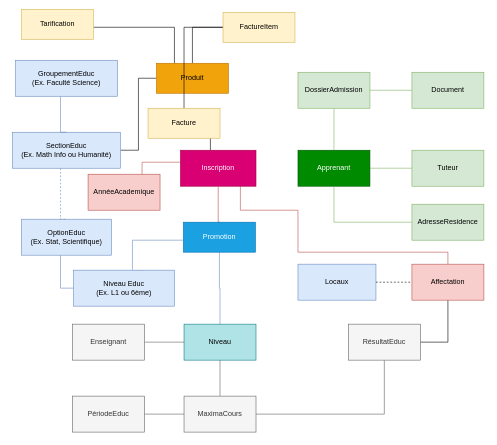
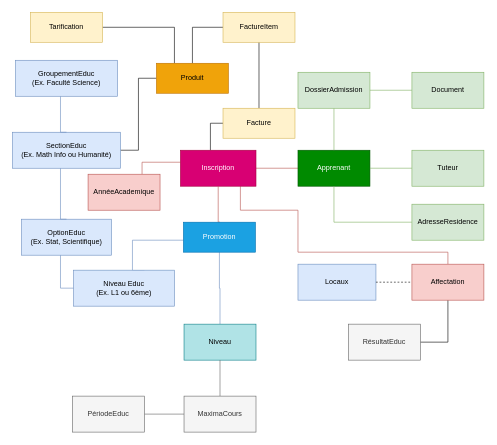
node "Tarification": moved (57, 24) -> (66, 27)
node "Facture": moved (184, 123) -> (259, 123)
edge "Inscription" -- "Apprenant": added
edge "SectionEduc (Ex. Math Info ou Humanité)" -- "OptionEduc (Ex. Stat, Scientifique)": style dashed -> solid
node "Enseignant": removed
edge "Enseignant" -- "Niveau": removed
edge "RésultatEduc" -- "MaximaCours": removed
